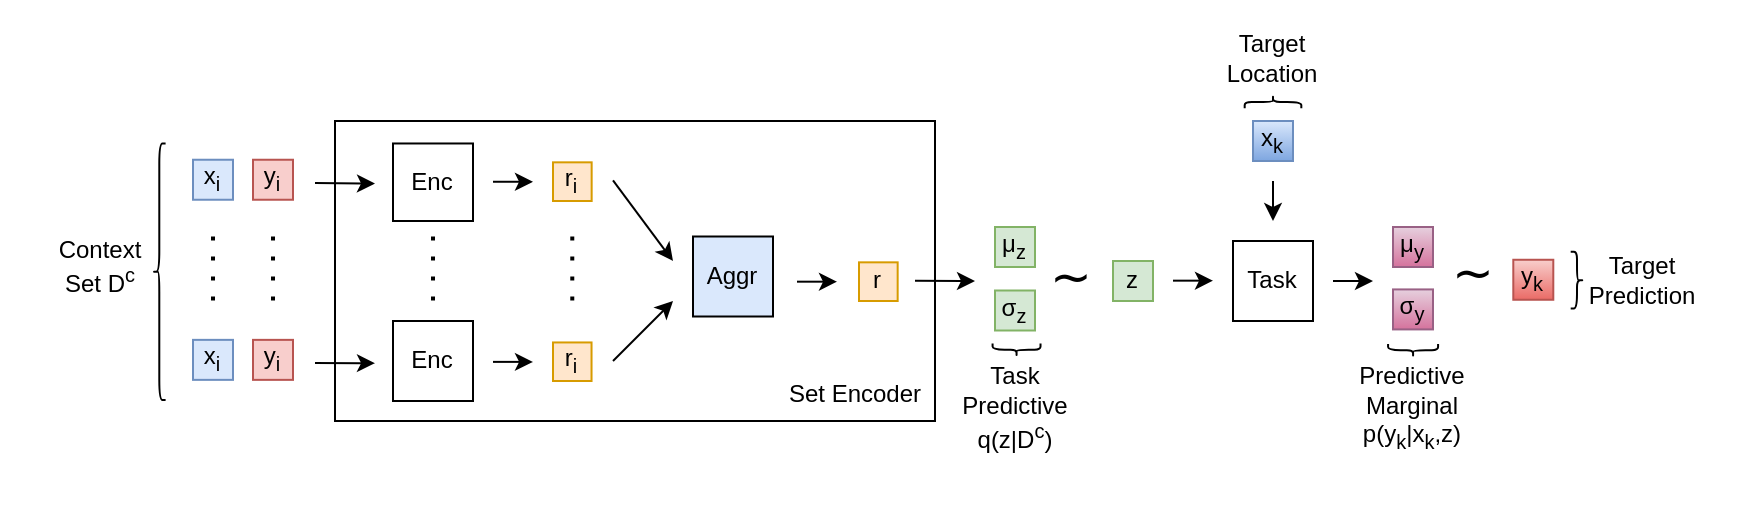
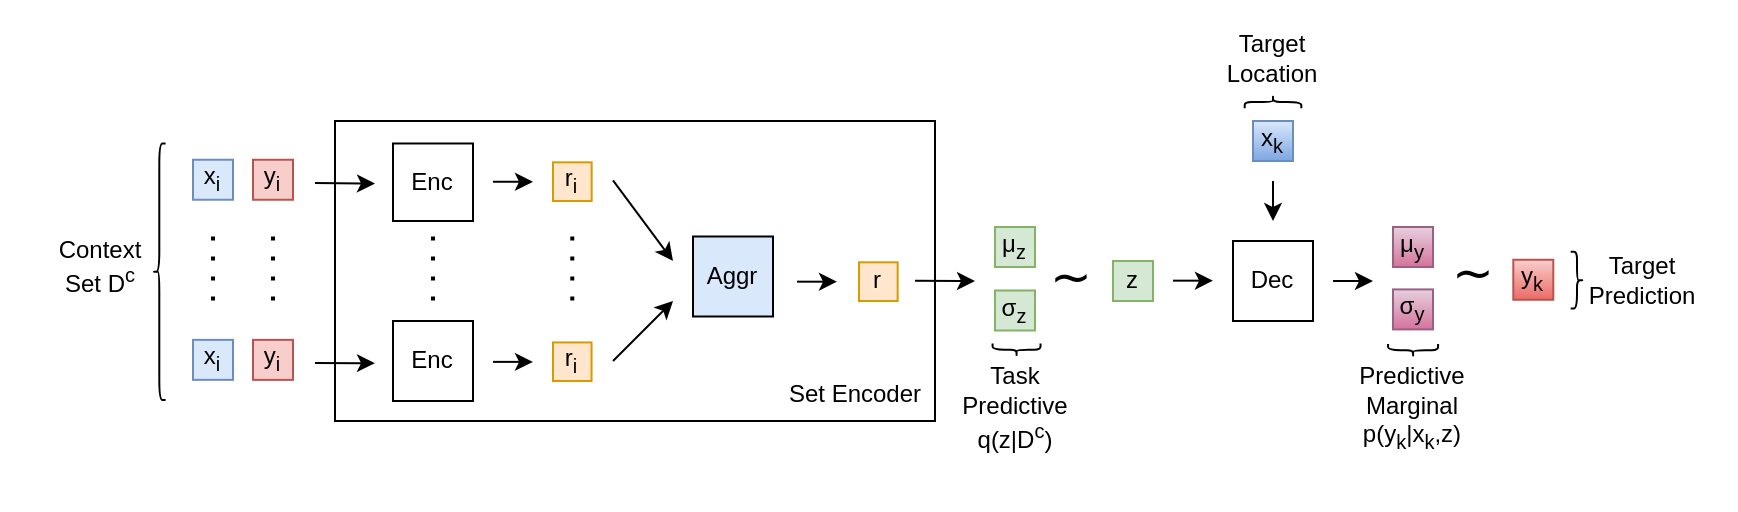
node "Task": label "Task" -> "Dec"
